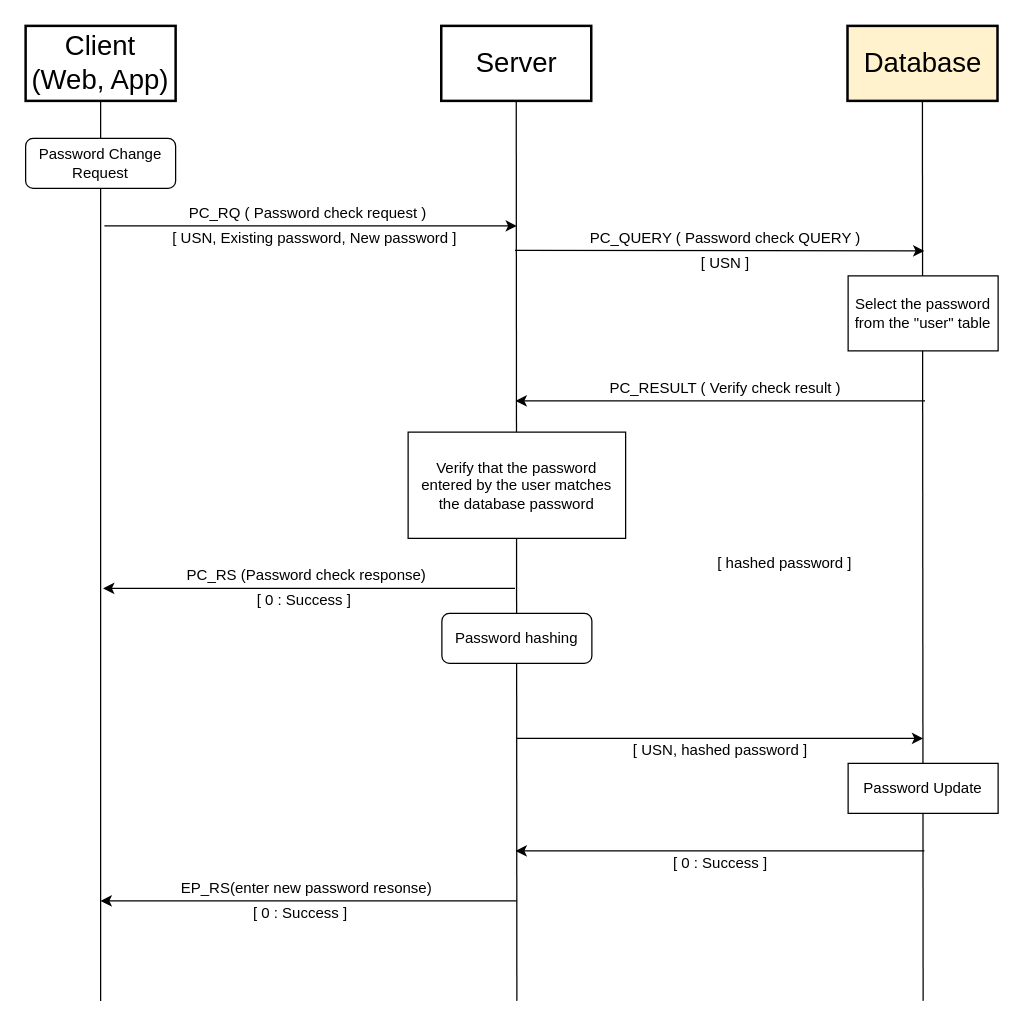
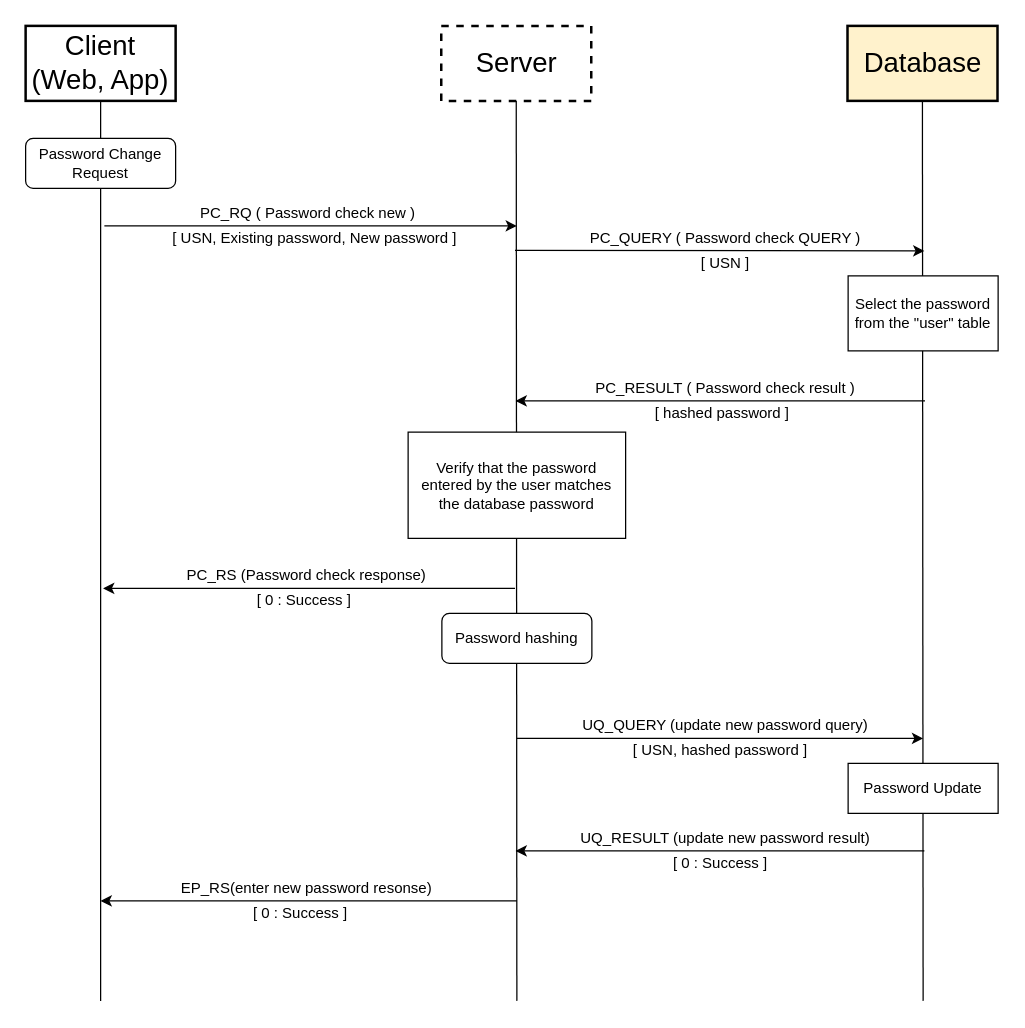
node "Server": style solid -> dashed
node "PC_RQ ( Password check request )": label "PC_RQ ( Password check request )" -> "PC_RQ ( Password check new )"
node "PC_RESULT ( Verify check result )": label "PC_RESULT ( Verify check result )" -> "PC_RESULT ( Password check result )"
node "[ hashed password ]": moved (785, 563) -> (723, 413)
node "UQ_QUERY (update new password query)": added
node "UQ_RESULT (update new password result)": added
